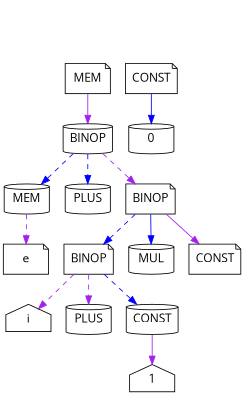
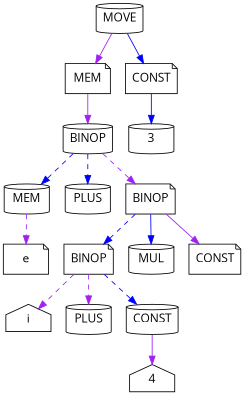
node "MOVE": added
node "0": label "0" -> "3"
node "1": label "1" -> "4"
